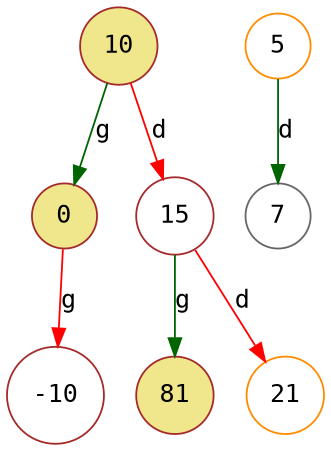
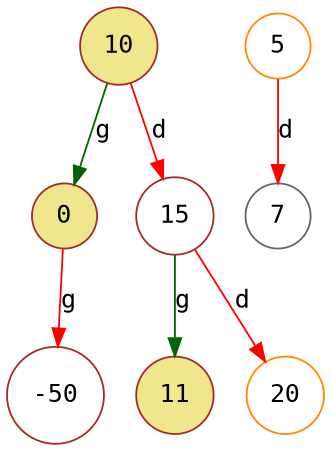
edge "5" -> "7": color darkgreen -> red
node "-10": label "-10" -> "-50"
node "81": label "81" -> "11"
node "21": label "21" -> "20"
